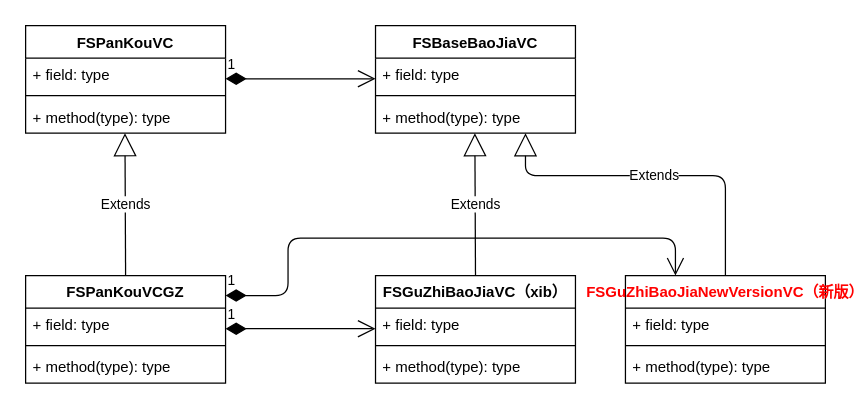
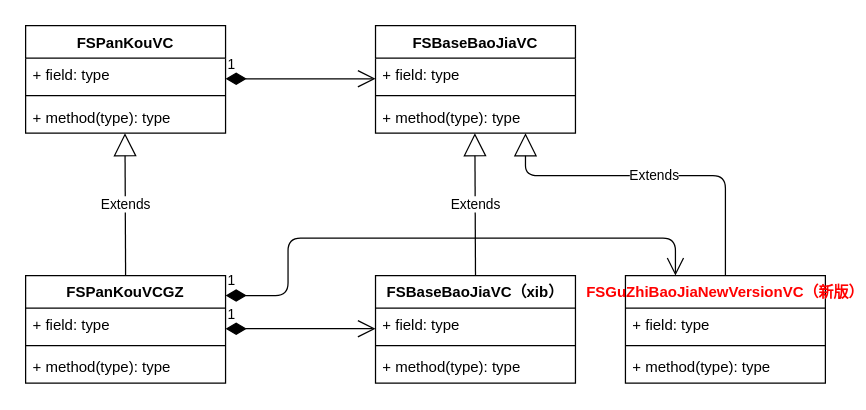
node "FSGuZhiBaoJiaVC（xib）": label "FSGuZhiBaoJiaVC（xib）" -> "FSBaseBaoJiaVC（xib）"
